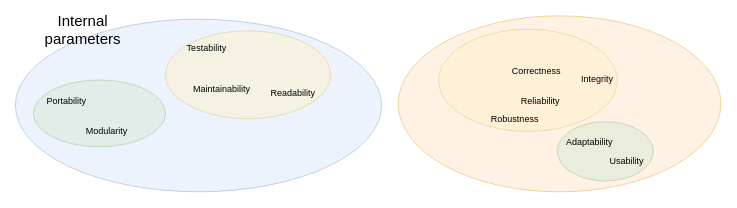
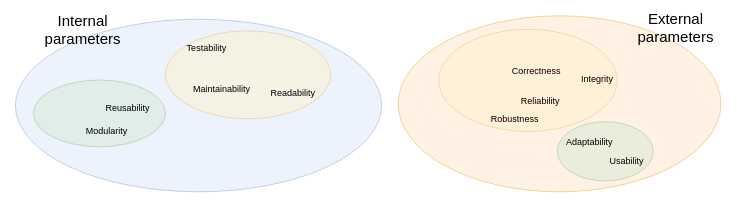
node "External parameters": added
node "Portability": removed
node "Reusability": added
